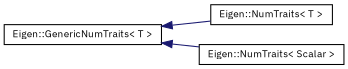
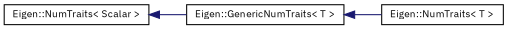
edge "Eigen::NumTraits< Scalar >" -> "Eigen::GenericNumTraits< T >": reversed
